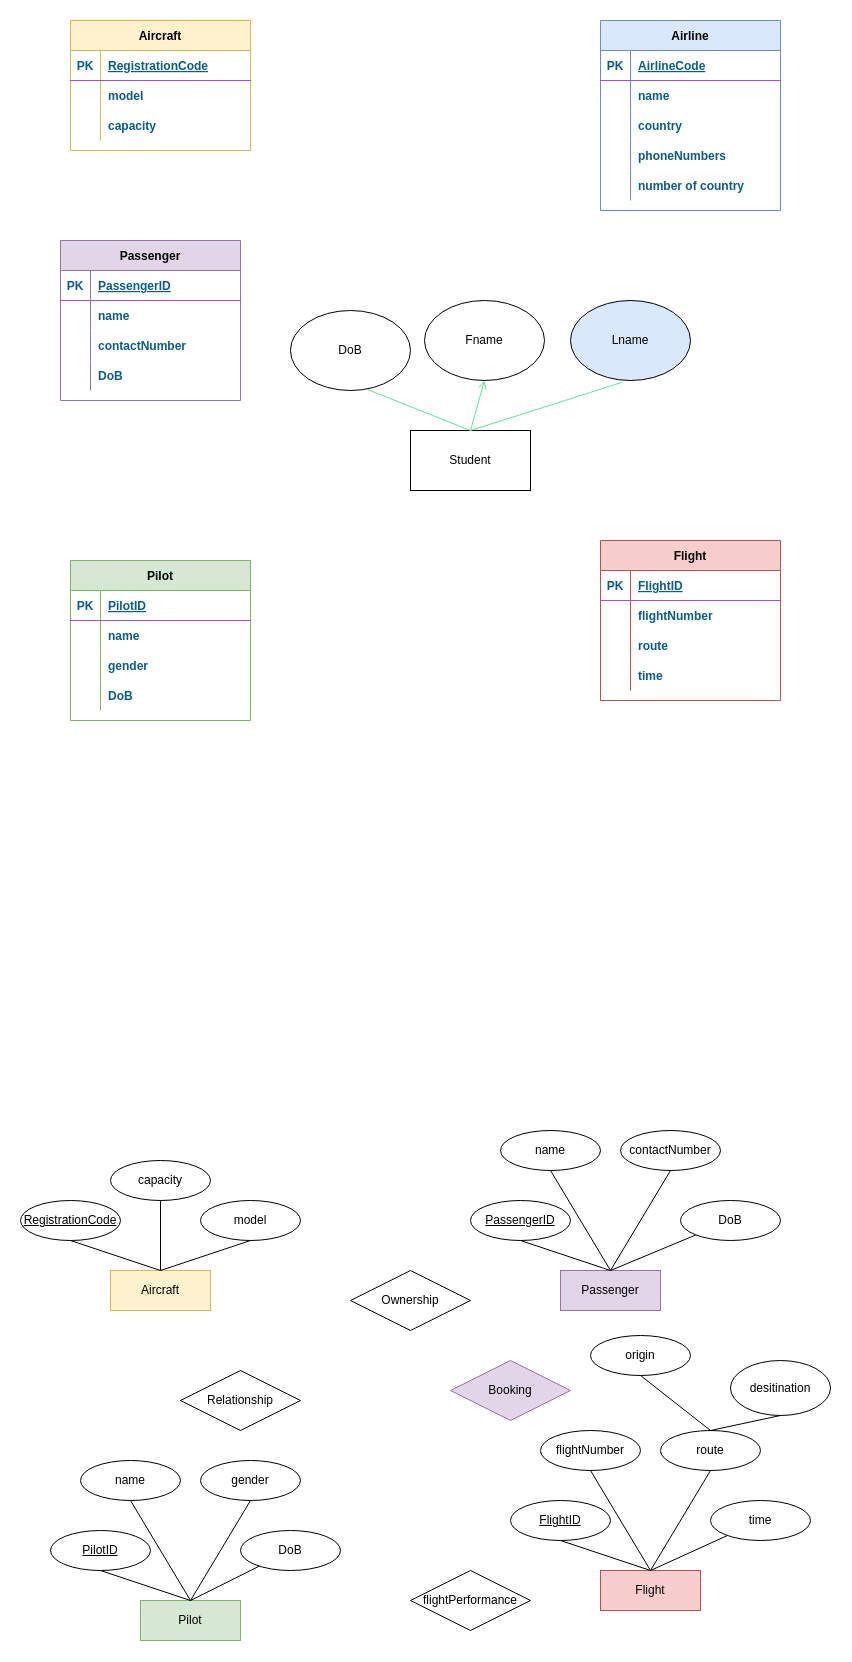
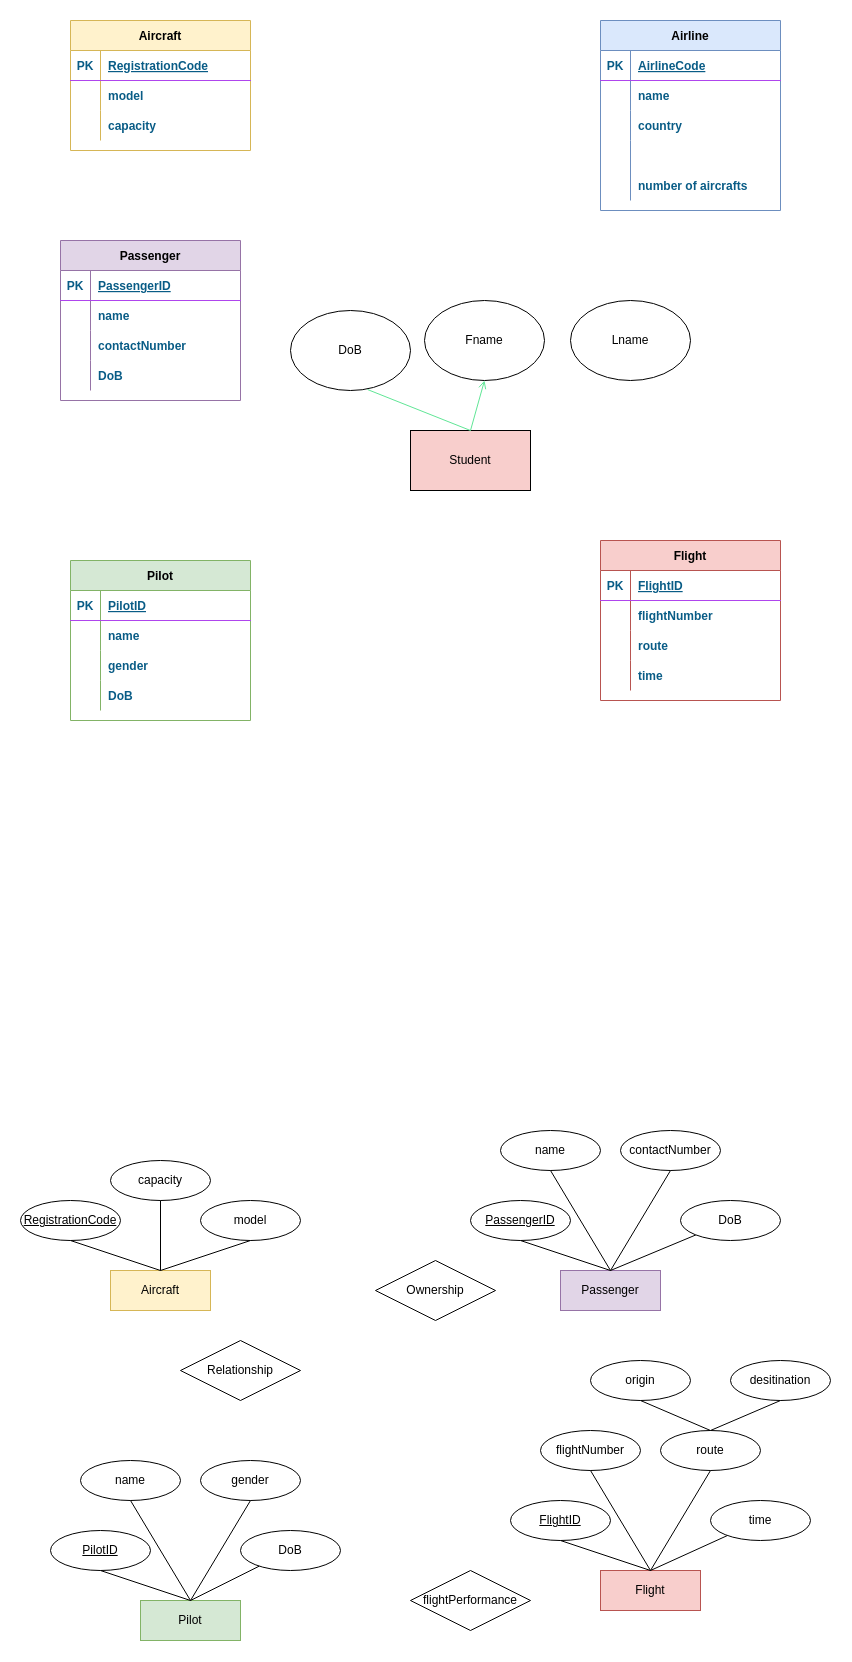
node "phoneNumbers": removed
node "number of country": label "number of country" -> "number of aircrafts"
node "Lname": fillcolor #dae8fc -> #ffffff
edge "Lname" -- "Student": removed
node "Student": fillcolor #ffffff -> #f8cecc
node "Ownership": moved (411, 1301) -> (436, 1291)
node "origin": moved (641, 1356) -> (641, 1381)
node "desitination": size 100x55 -> 100x40
node "Booking": removed
node "Relationship": moved (241, 1401) -> (241, 1371)
